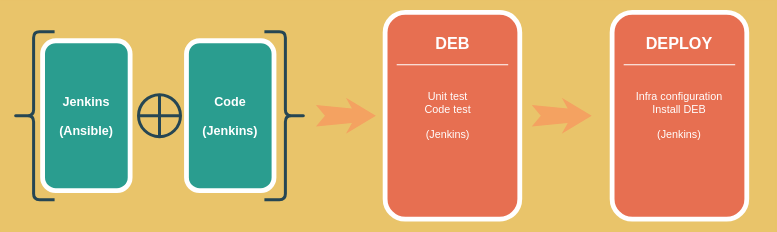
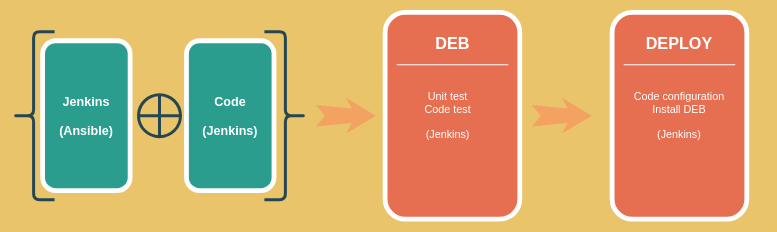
node "Infra configuration Install DEB (Jenkins)": label "Infra configuration Install DEB (Jenkins)" -> "Code configuration Install DEB (Jenkins)"
